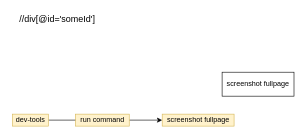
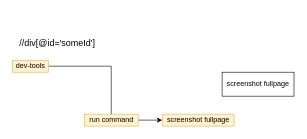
node "//div[@id='someId']": moved (60, 18) -> (60, 42)
node "dev-tools": moved (30, 120) -> (30, 66)
node "run command": moved (102, 120) -> (111, 120)
